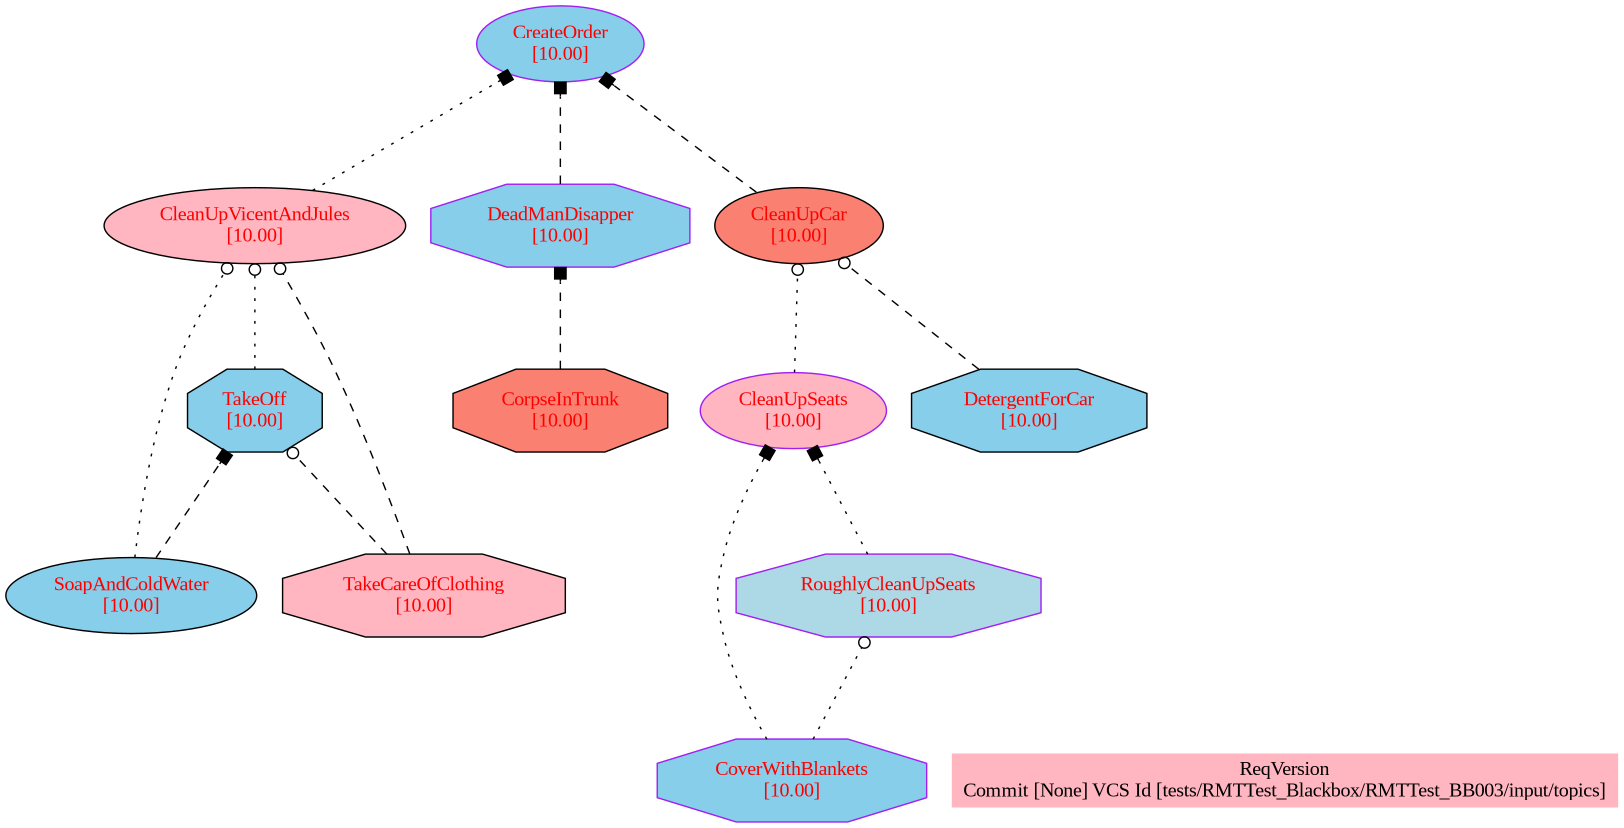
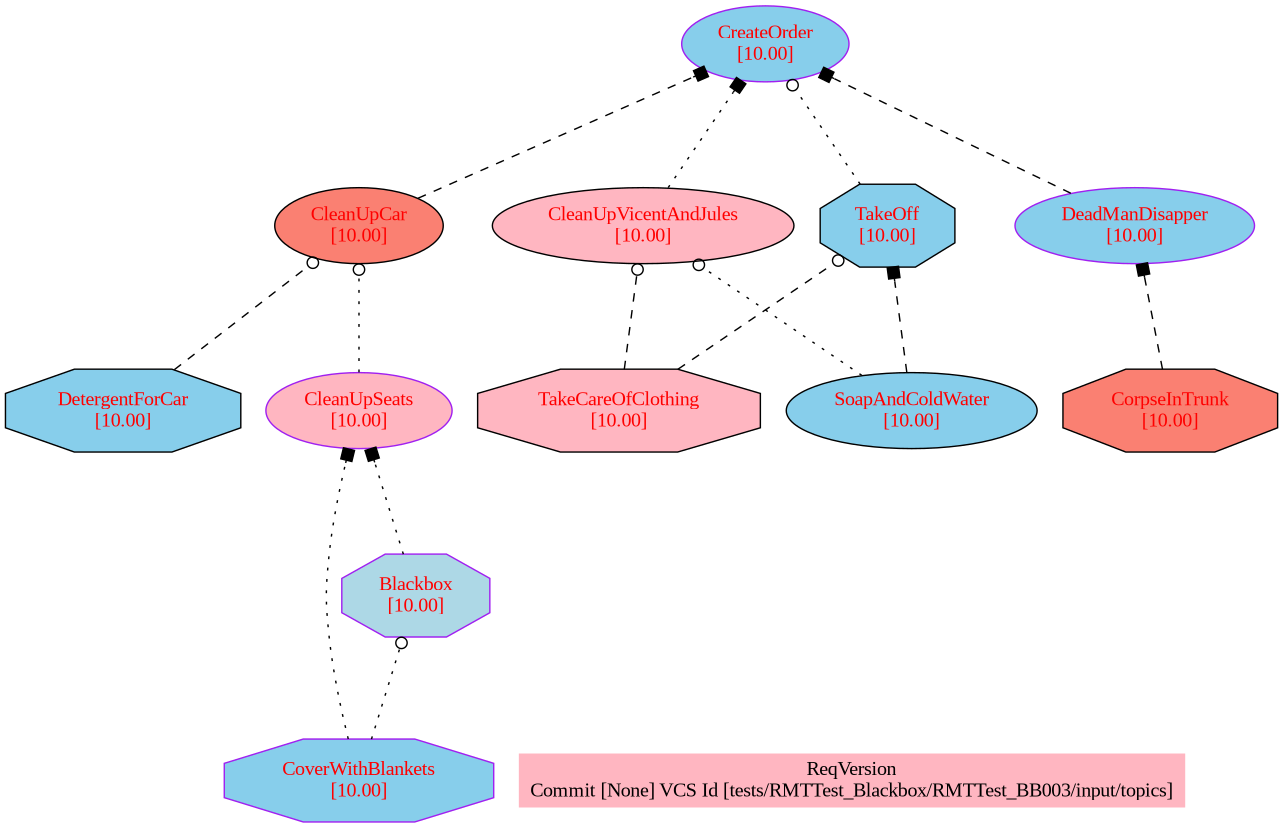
node "DeadManDisapper [10.00]": shape octagon -> ellipse
edge "TakeOff [10.00]" -> "CleanUpVicentAndJules [10.00]": now "TakeOff [10.00]" -> "CreateOrder [10.00]"
node "RoughlyCleanUpSeats [10.00]": label "RoughlyCleanUpSeats [10.00]" -> "Blackbox [10.00]"
